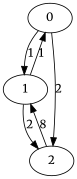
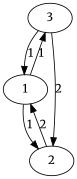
node "0": label "0" -> "3"
edge "1" -> "2": label "2" -> "1"
edge "2" -> "1": label "8" -> "2"
